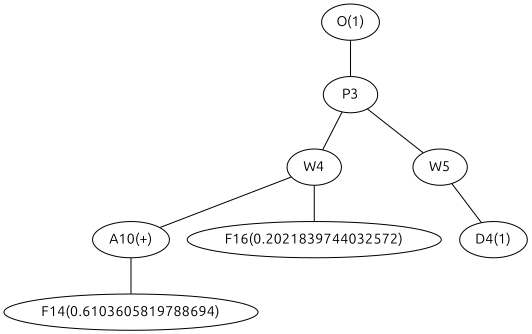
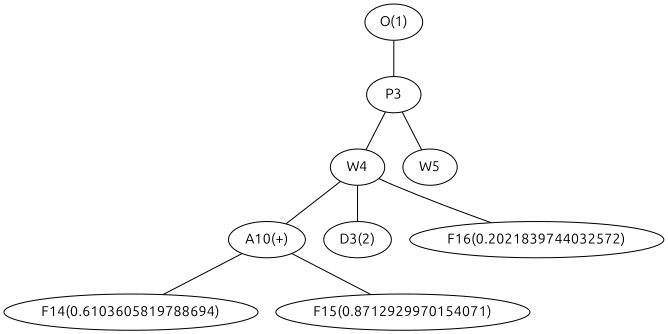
node "D3(2)": added
node "D4(1)": removed
node "F15(0.8712929970154071)": added
